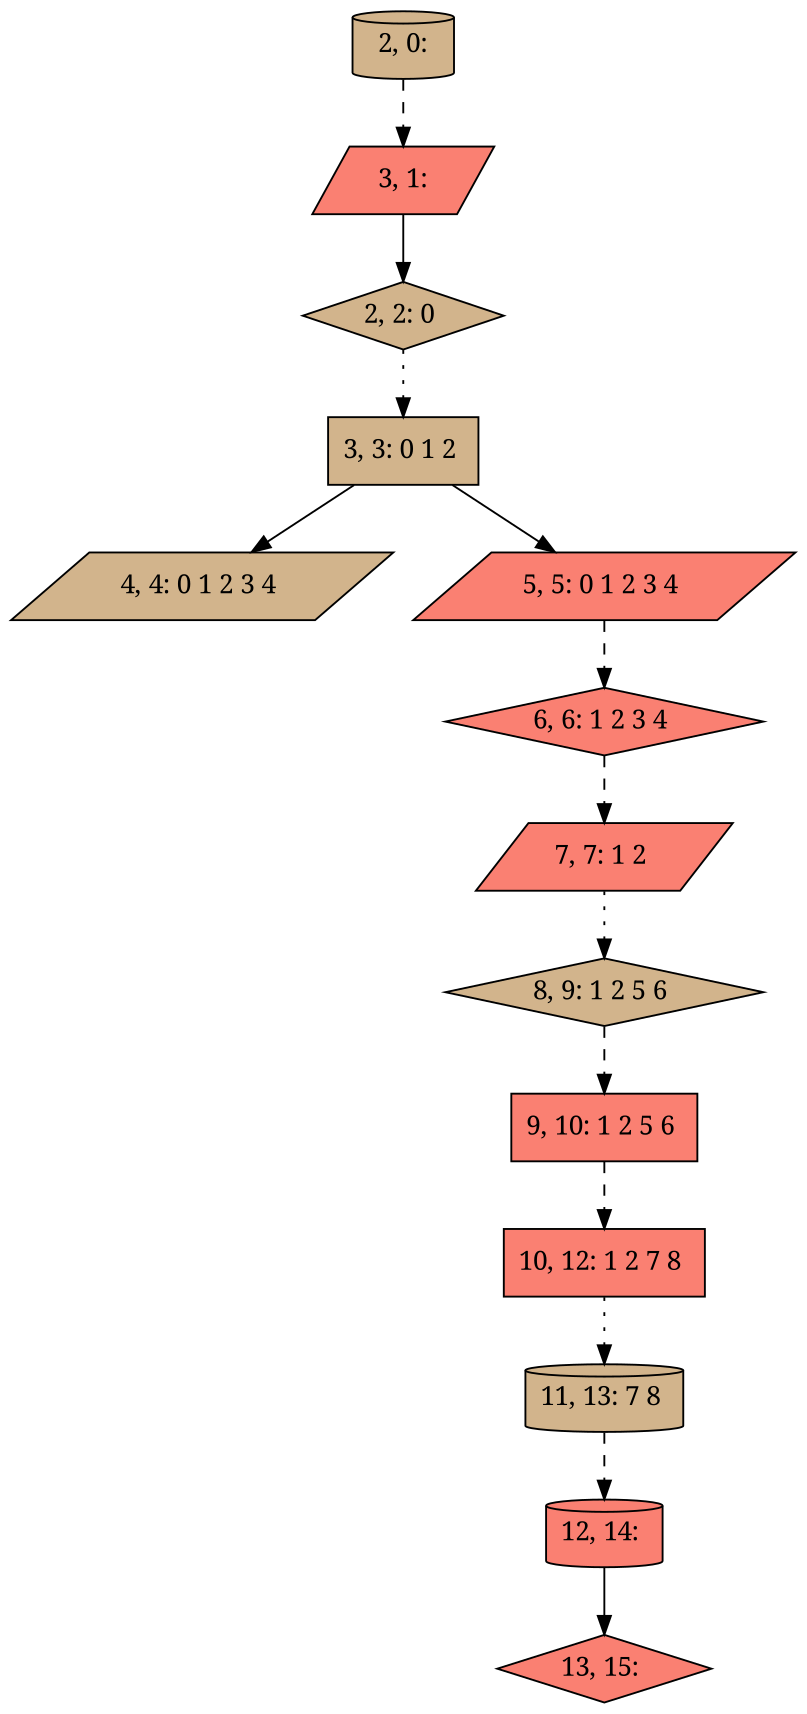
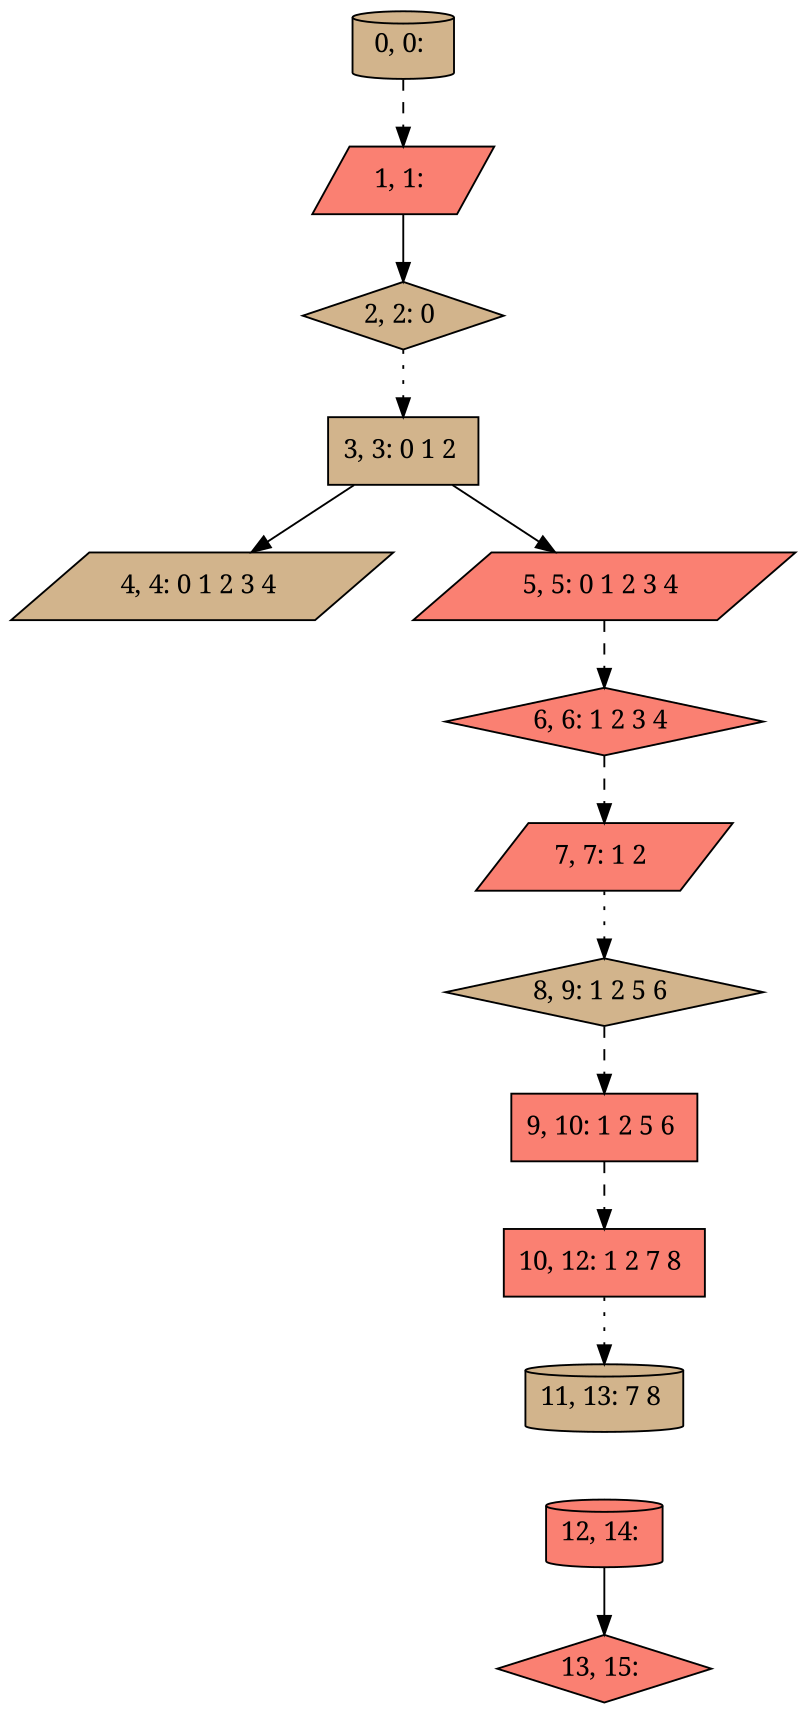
node "2, 0:": label "2, 0:" -> "0, 0:"
node "3, 1:": label "3, 1:" -> "1, 1:"
edge "11, 13: 7 8" -> "12, 14:": removed
